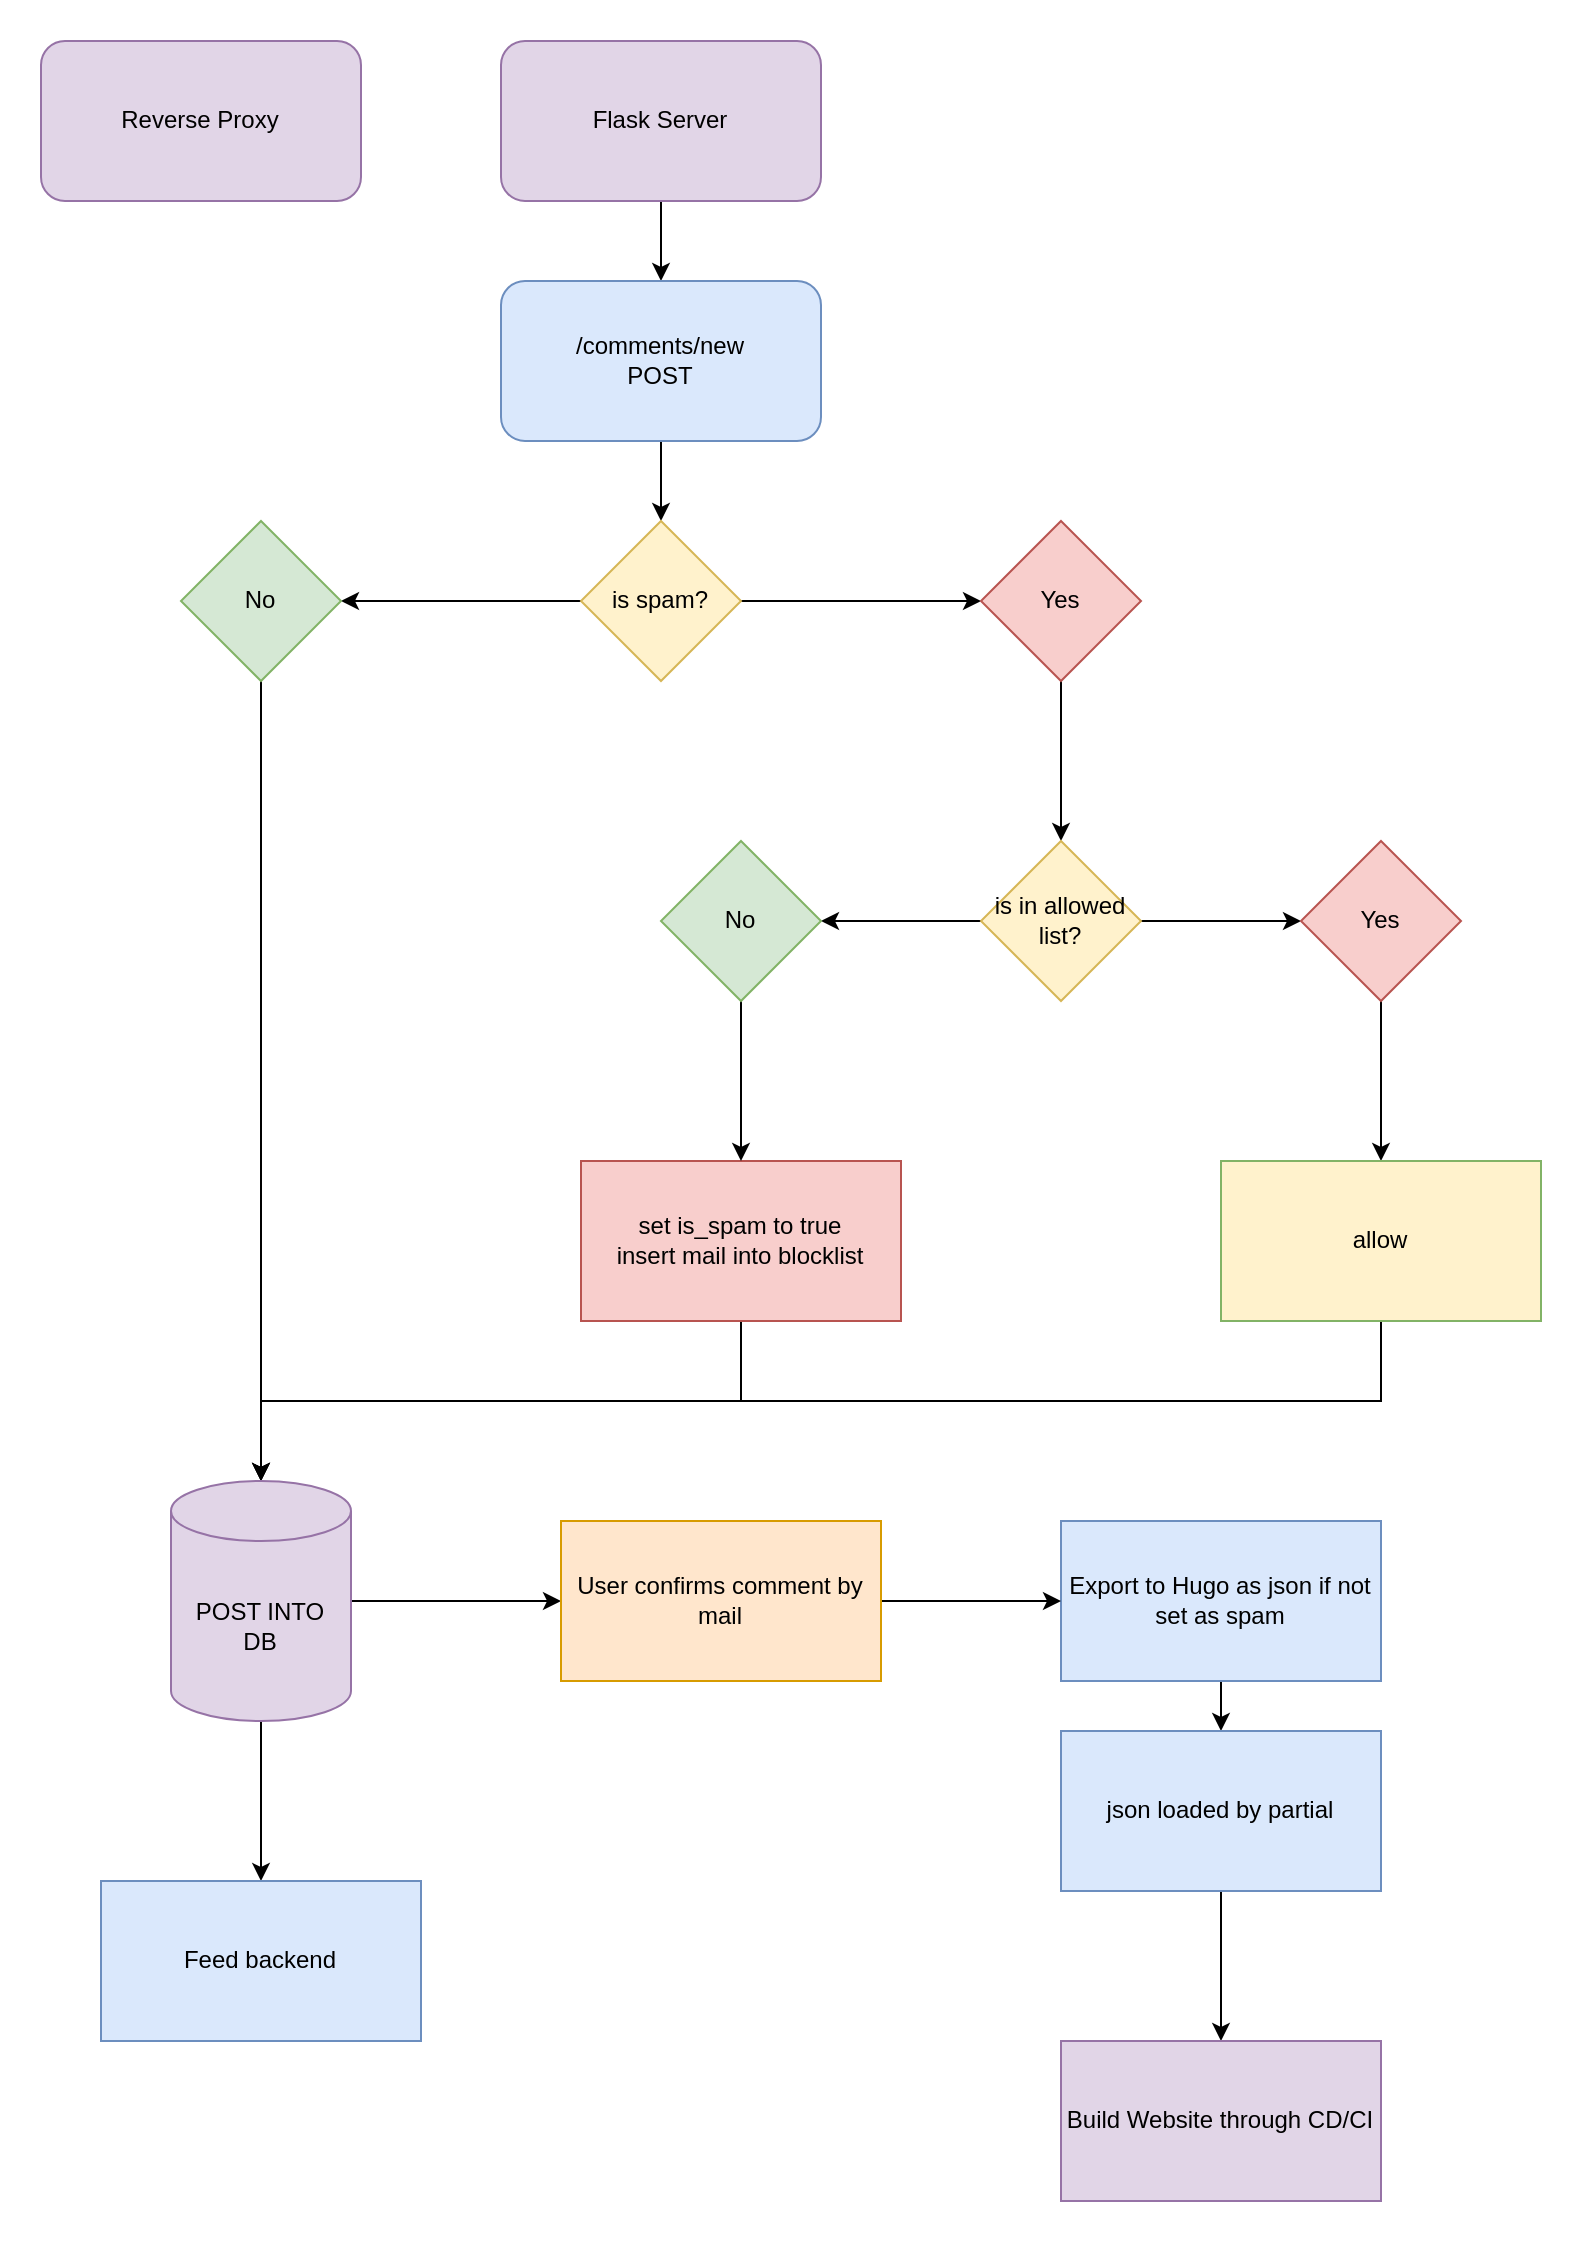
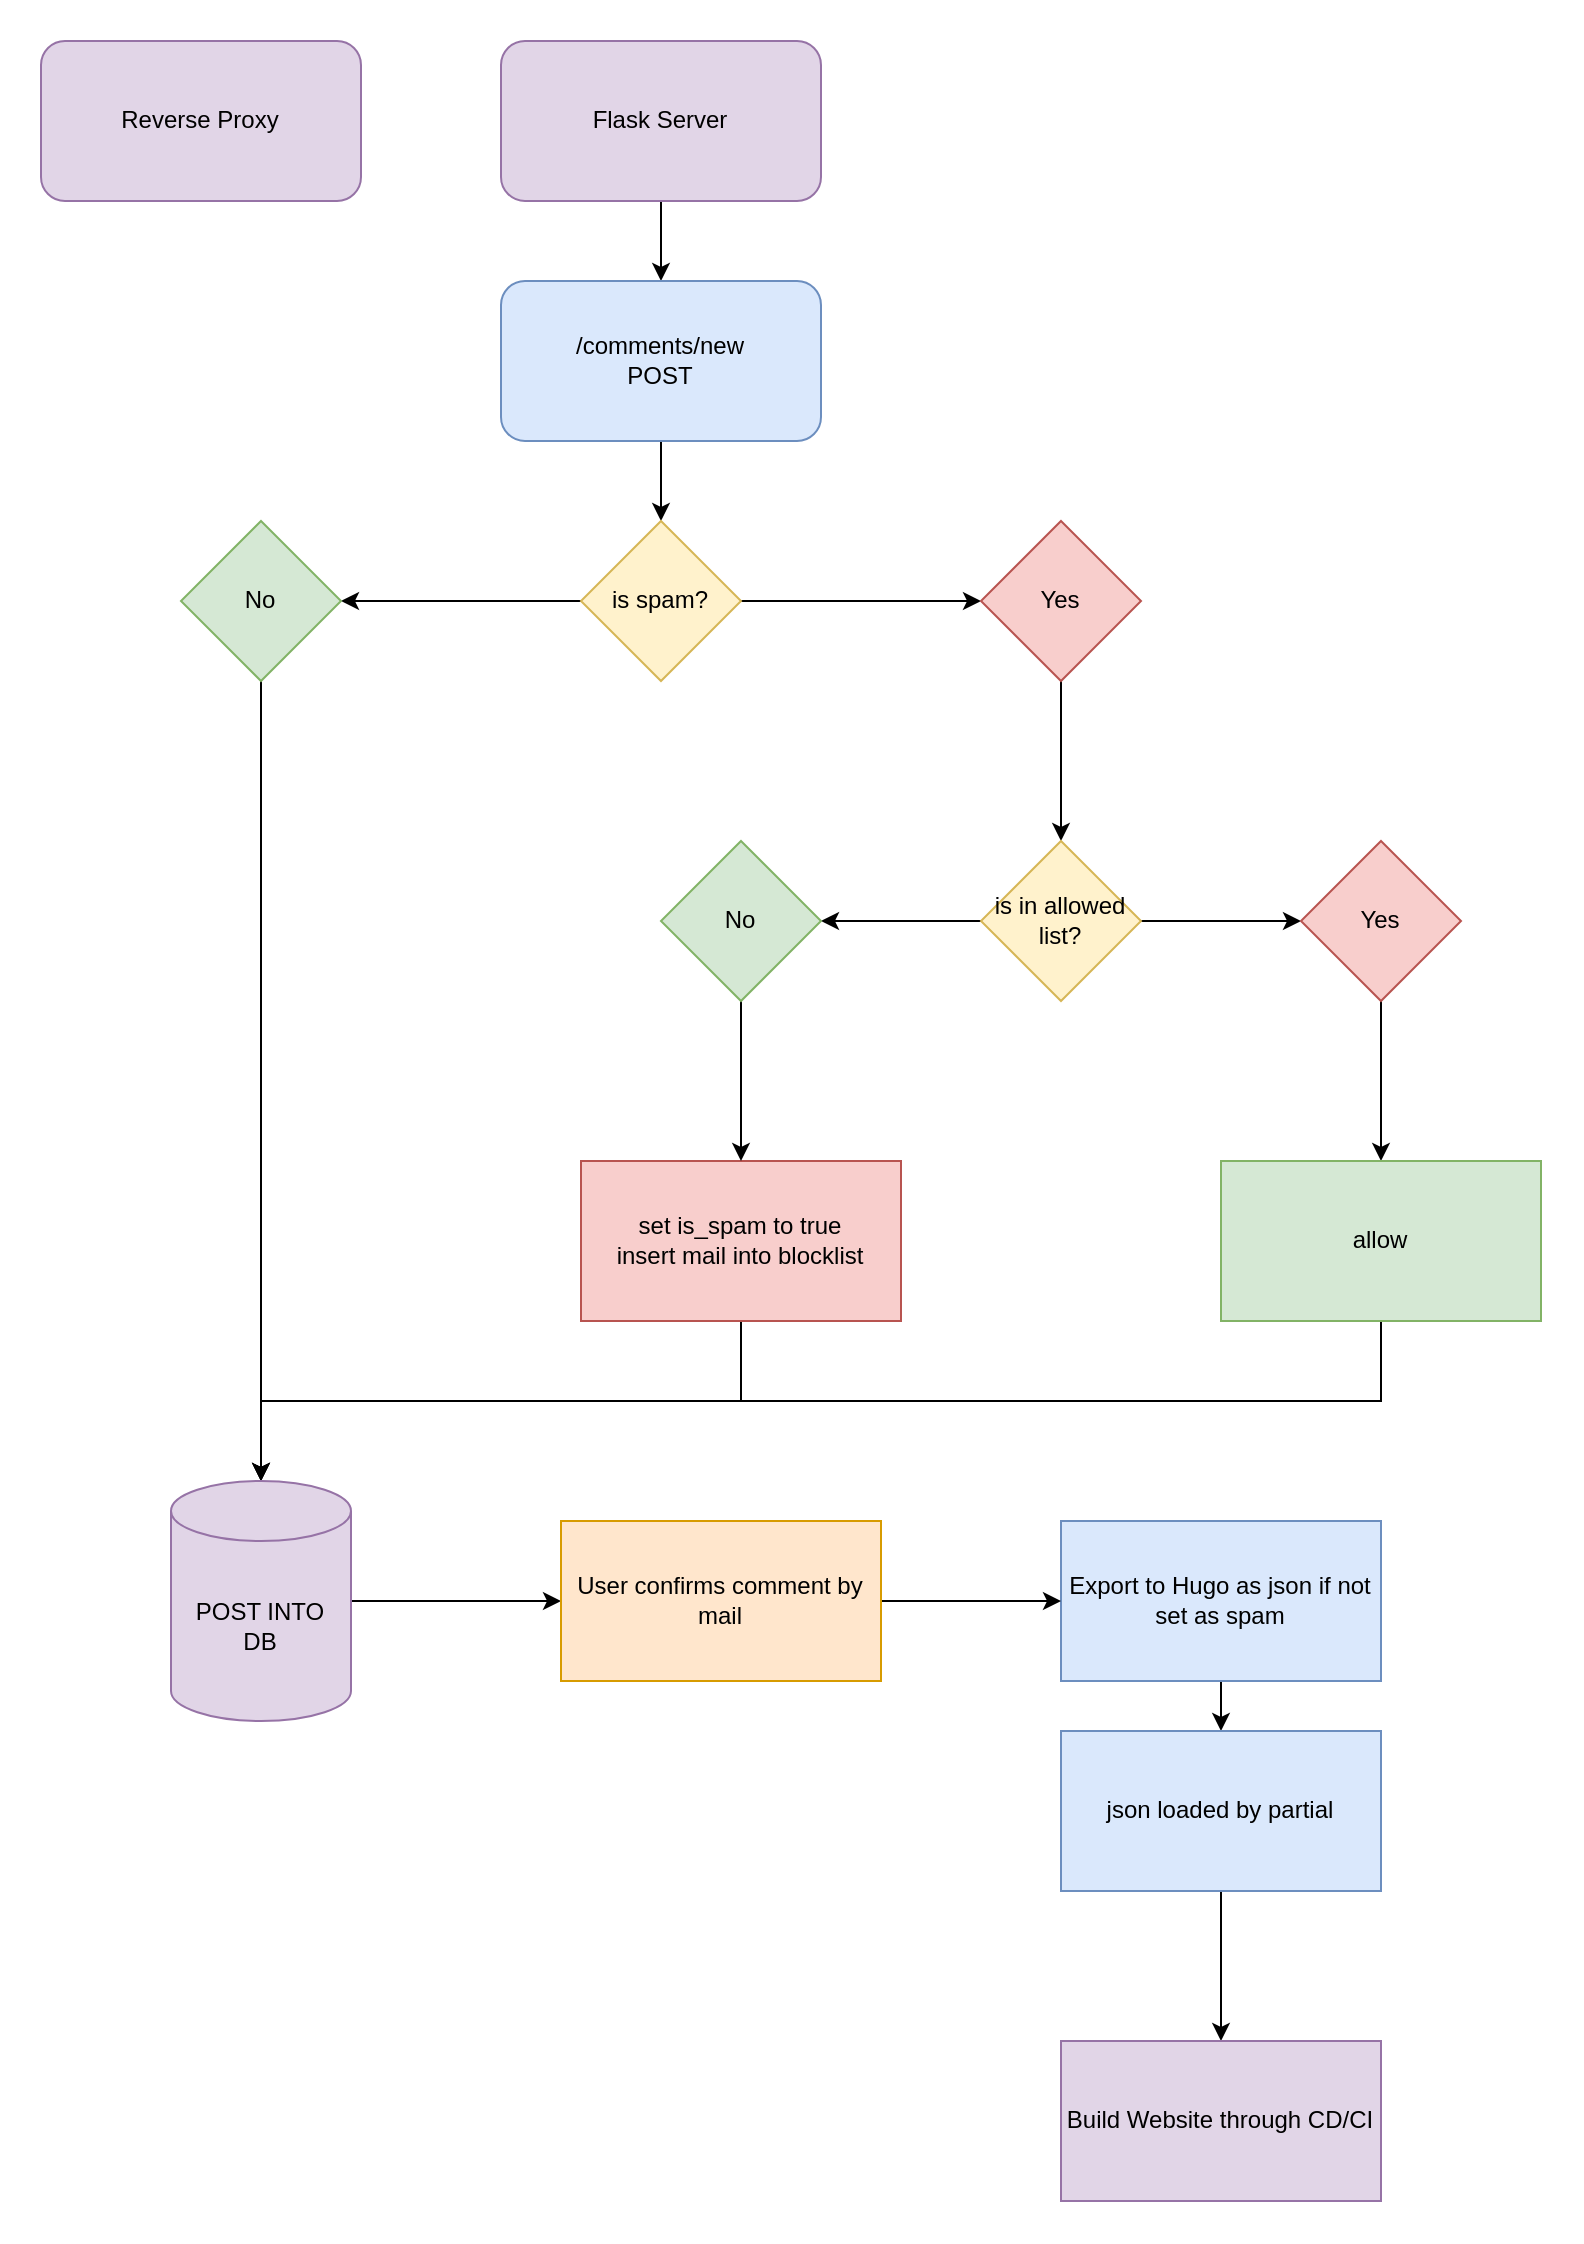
node "allow": fillcolor #fff2cc -> #d5e8d4
edge "POST INTO DB" -> "Feed backend": removed
node "Feed backend": removed
